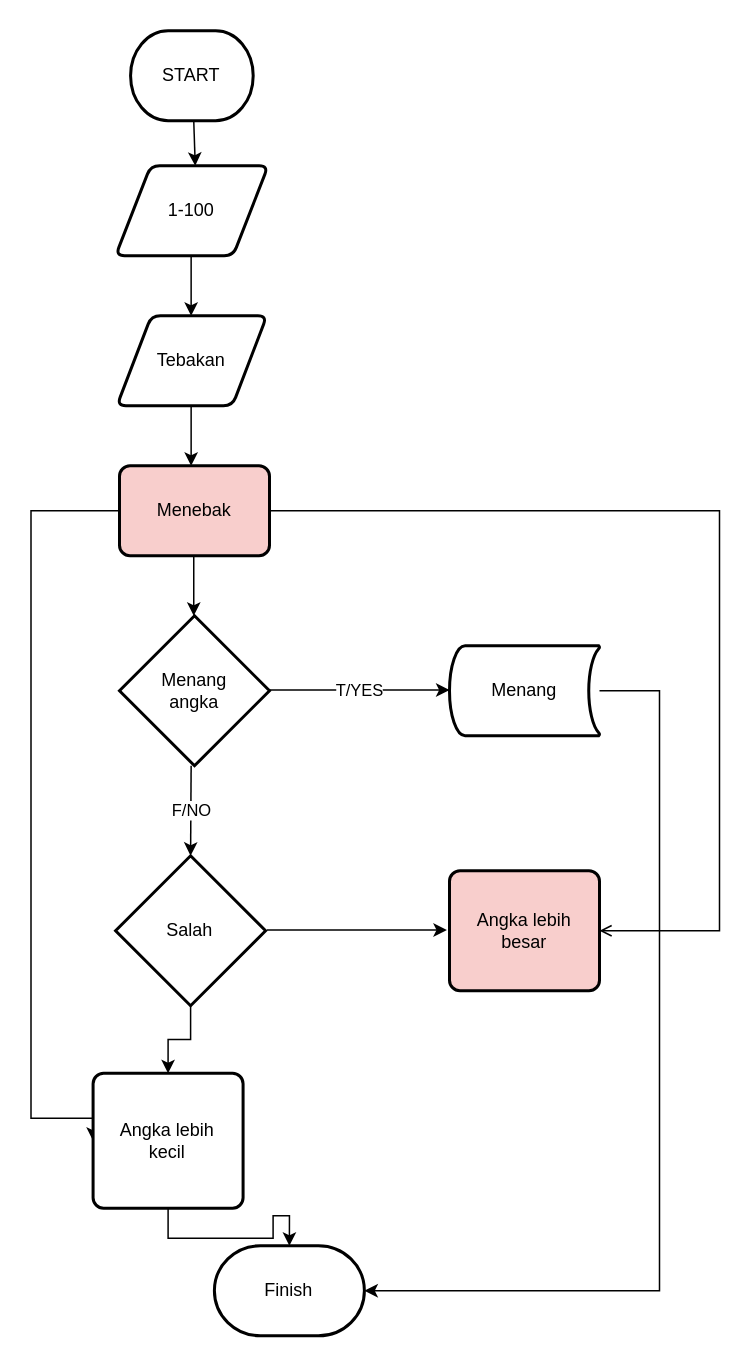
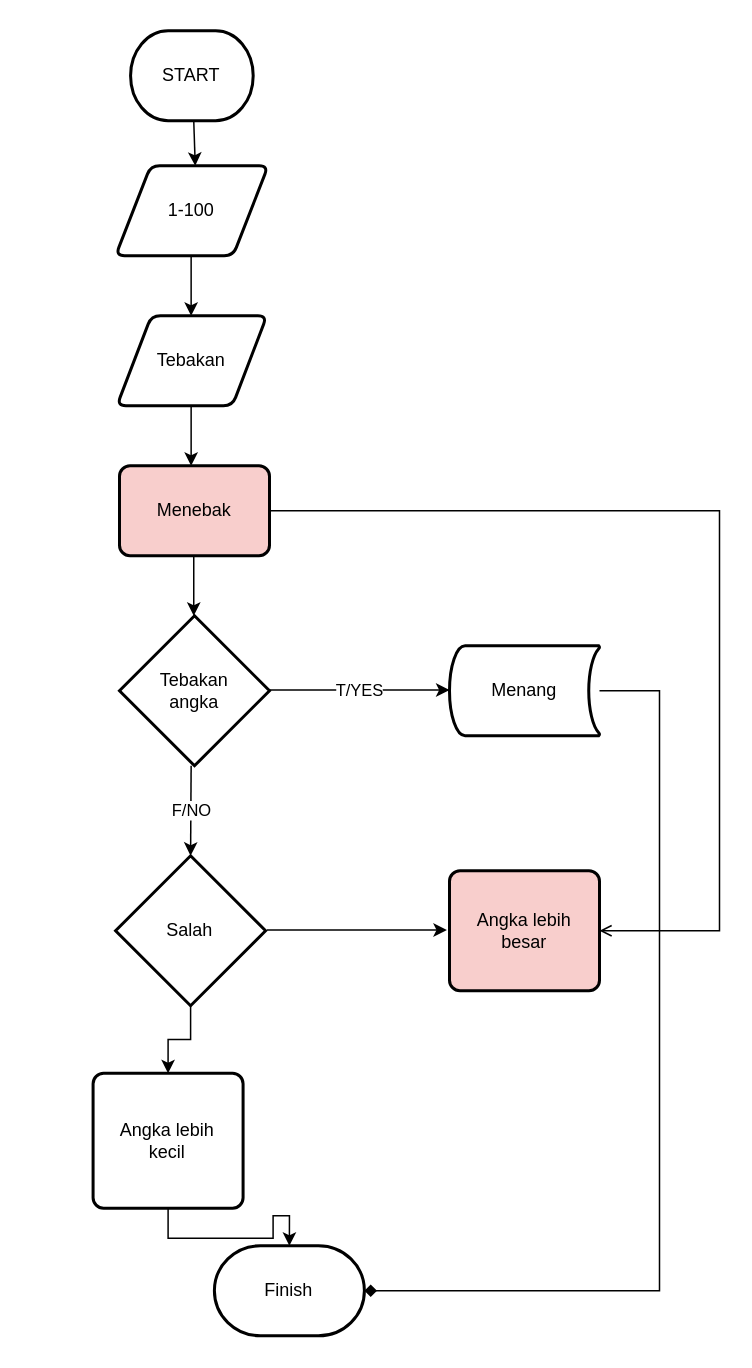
node "Menang angka": label "Menang angka" -> "Tebakan angka"
edge "Menebak" -> "Angka lebih kecil": removed
edge "Menang" -> "Finish": arrowhead classic -> diamond
